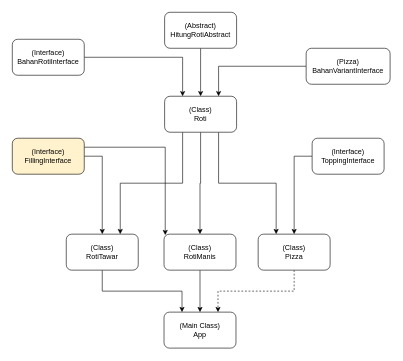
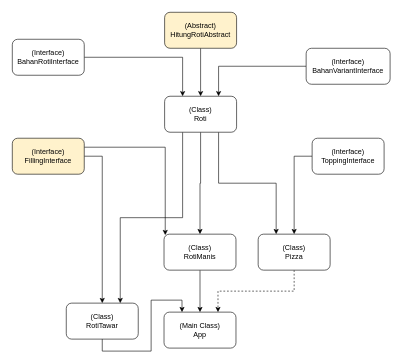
node "(Abstract) HitungRotiAbstract": fillcolor #ffffff -> #fff2cc
node "(Pizza) BahanVariantInterface": label "(Pizza) BahanVariantInterface" -> "(Interface) BahanVariantInterface"
node "(Class) RotiTawar": moved (102, 252) -> (102, 321)
